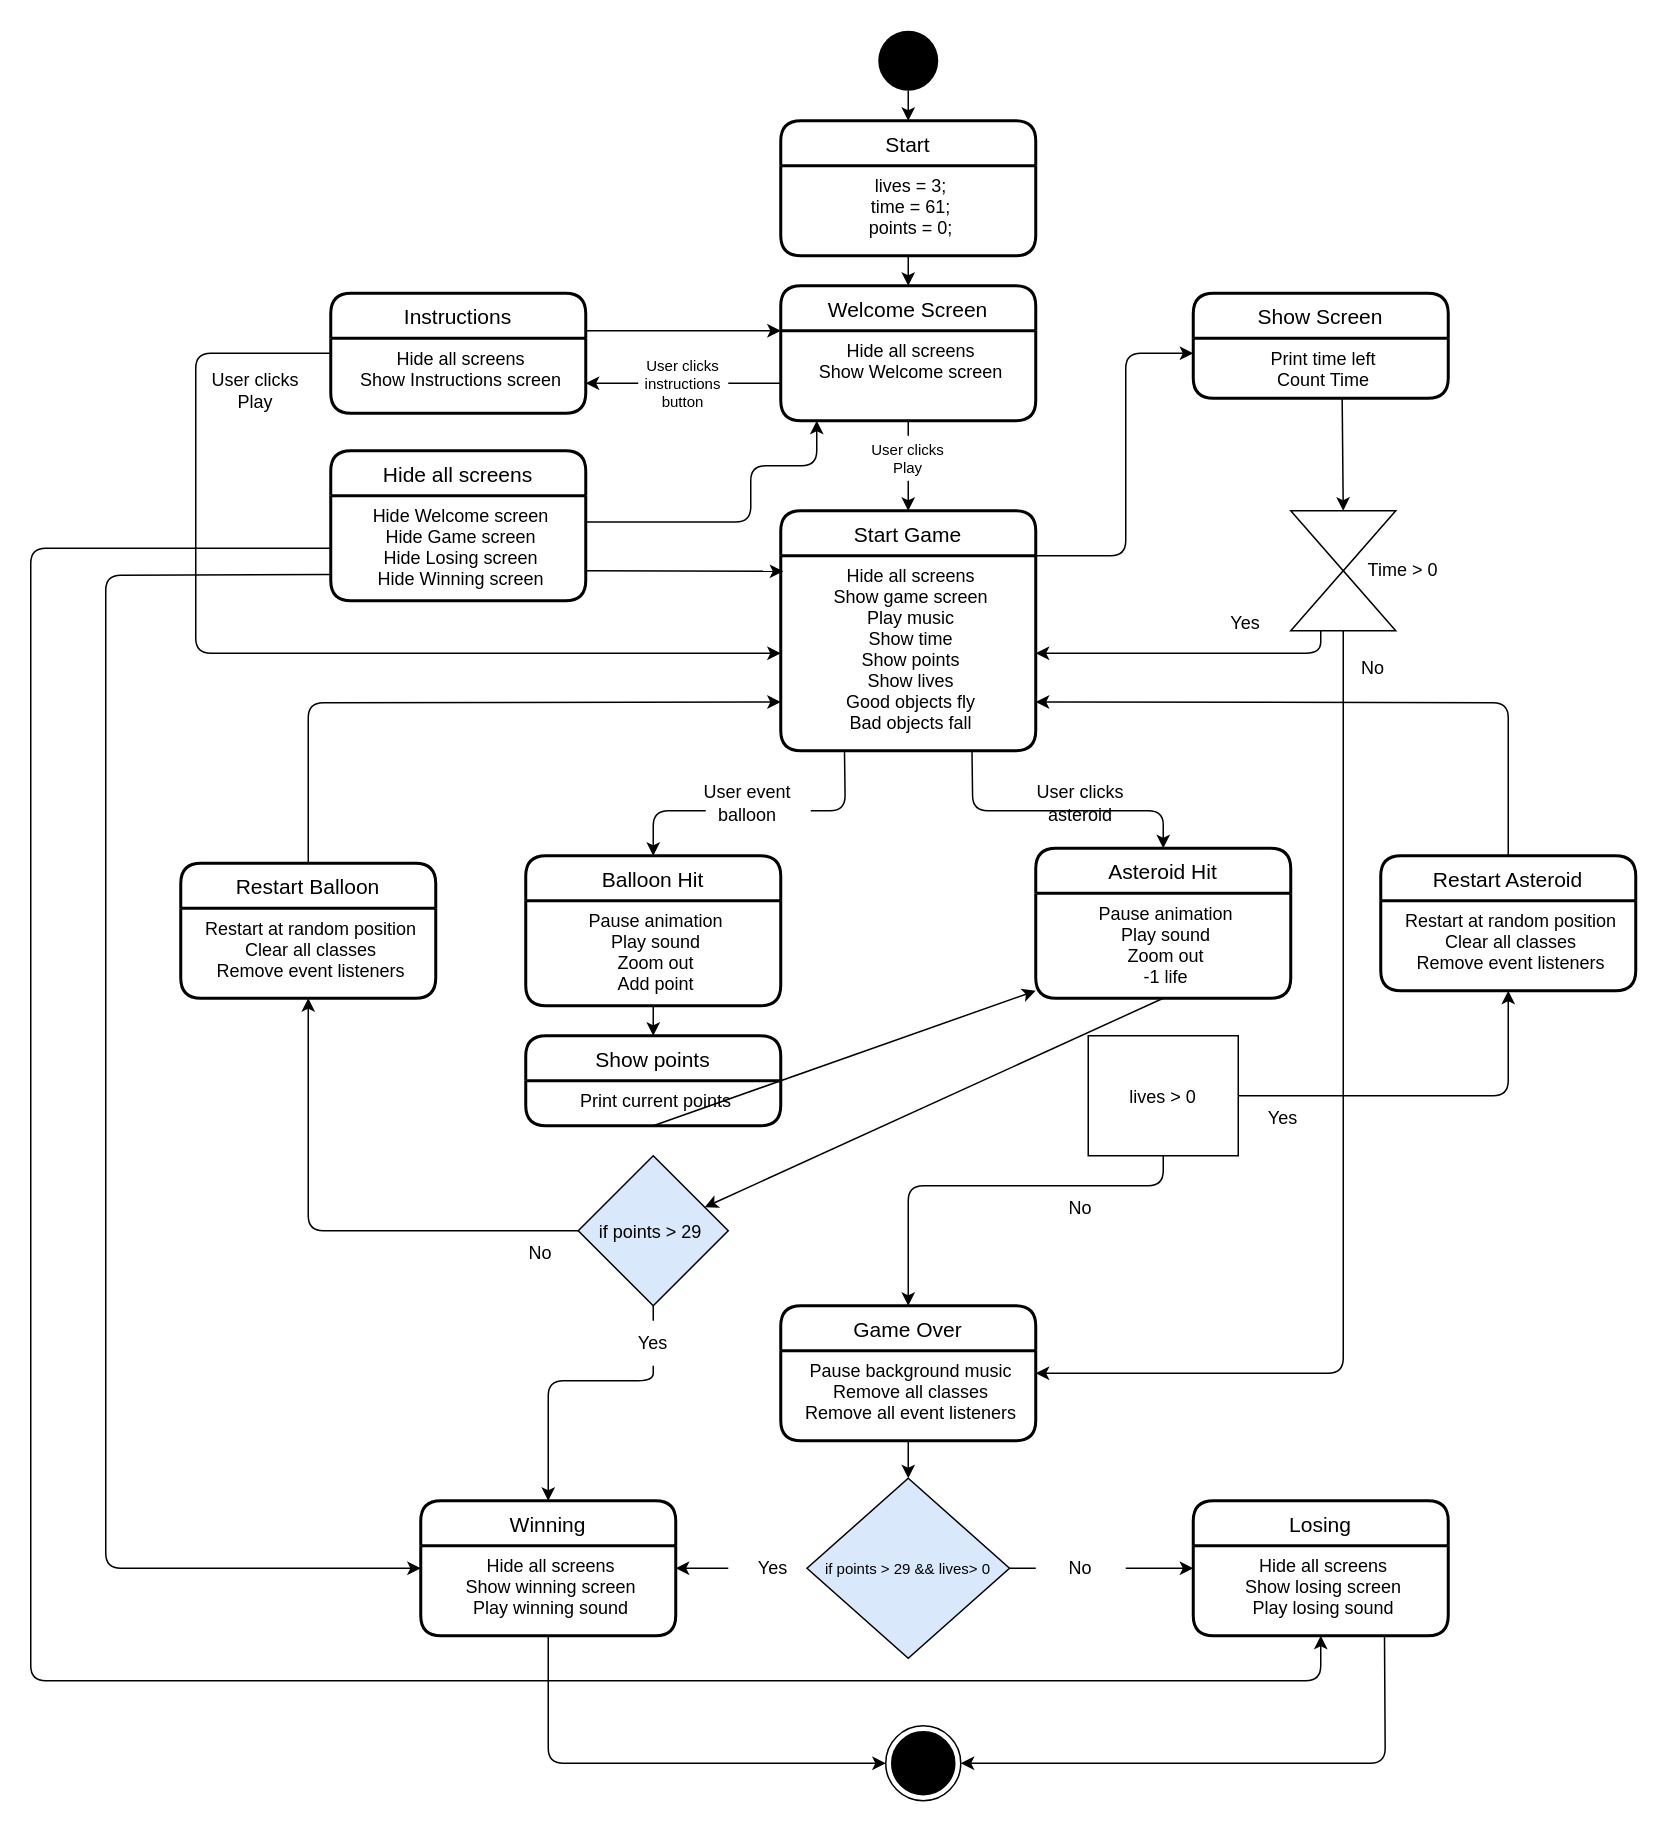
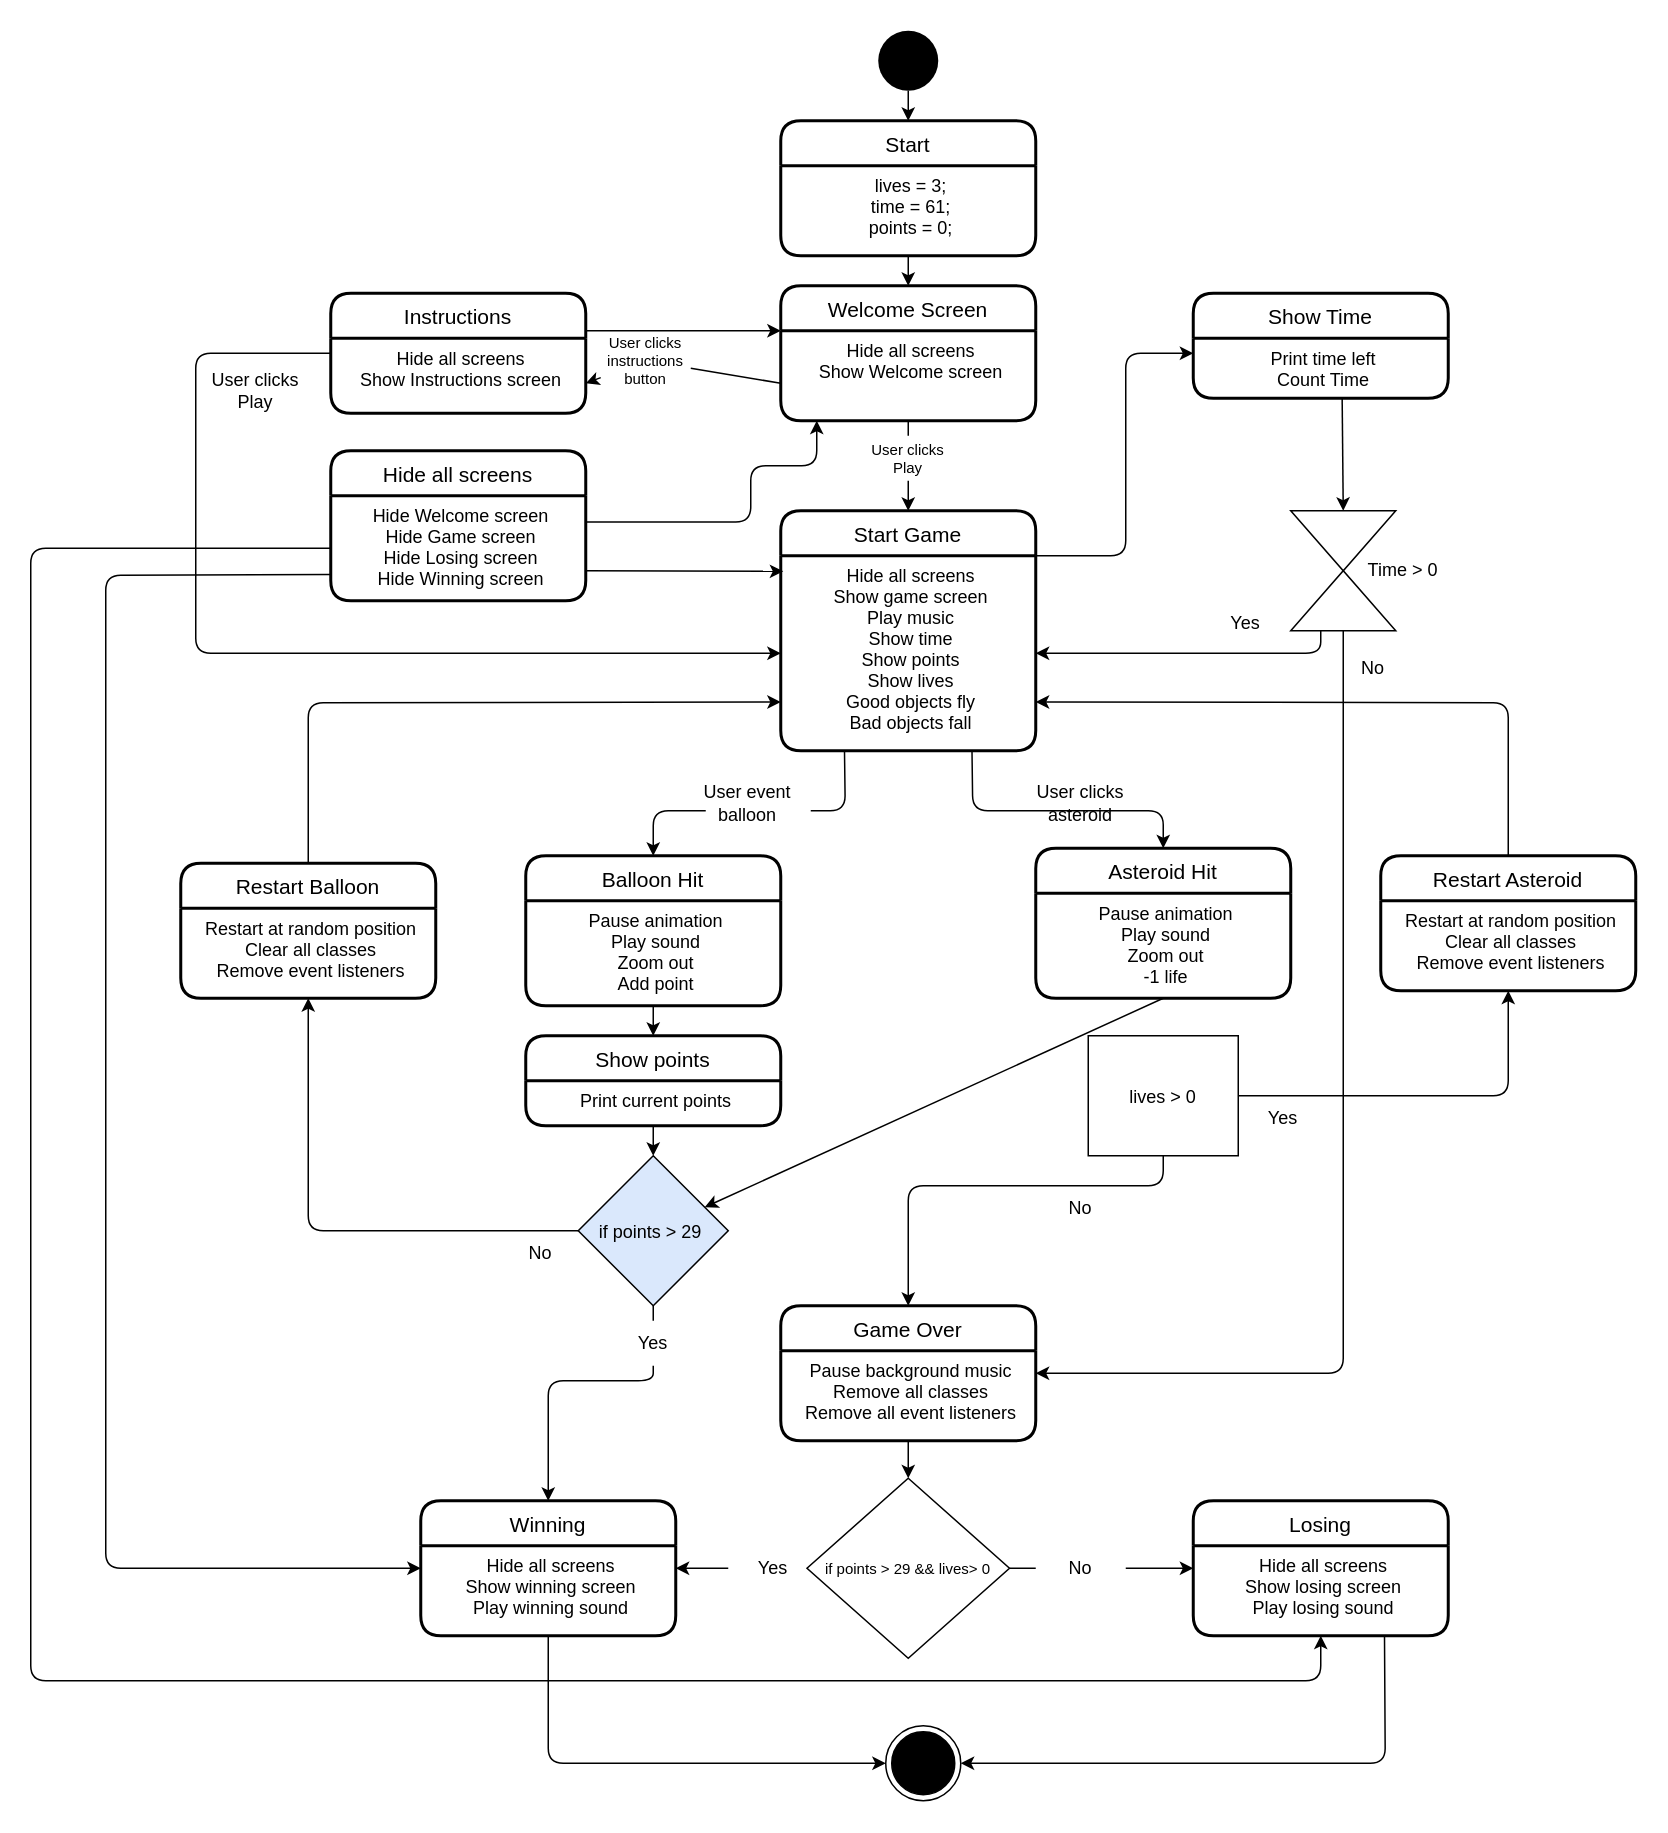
node "Show Screen": label "Show Screen" -> "Show Time"
node "User clicks instructions button": moved (683, 383) -> (646, 361)
edge "Print current points" -> "Pause animation Play sound Zoom out -1 life": now "Print current points" -> "if points > 29"
node "if points > 29 && lives> 0": fillcolor #dae8fc -> #ffffff
